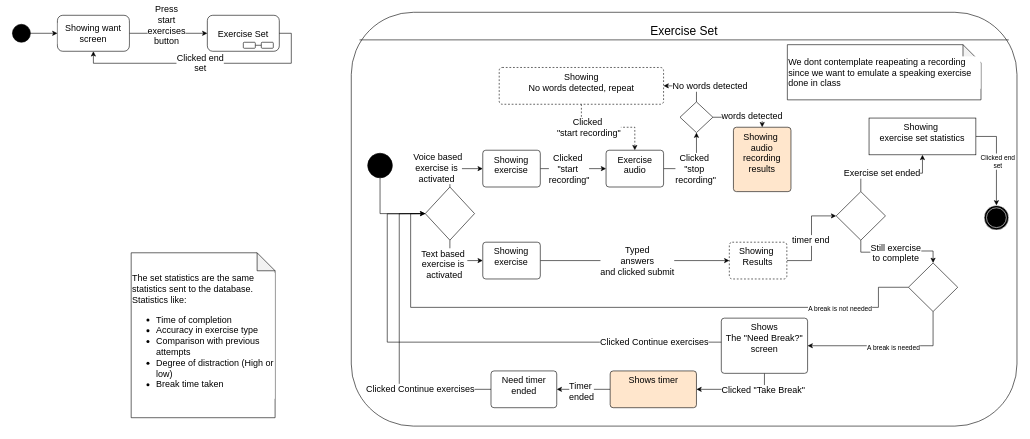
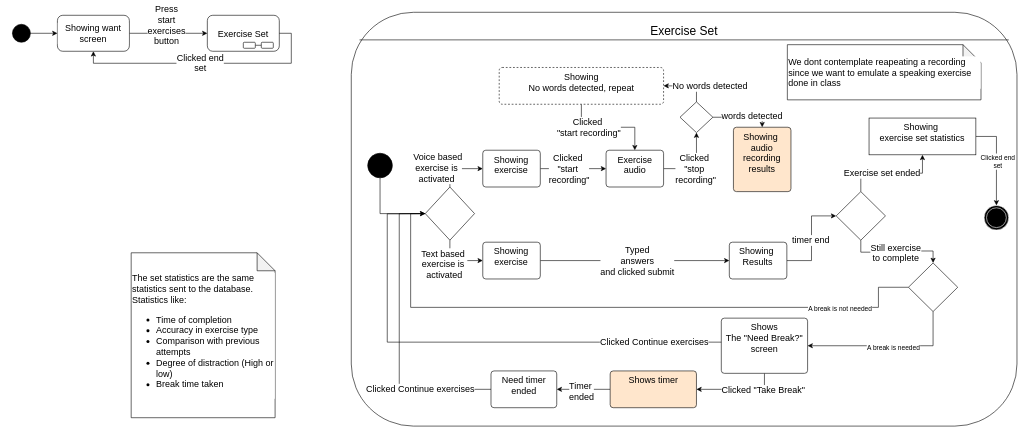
edge "Showing No words detected, repeat" -> "Exercise audio": style dashed -> solid
node "Showing Results": style dashed -> solid
